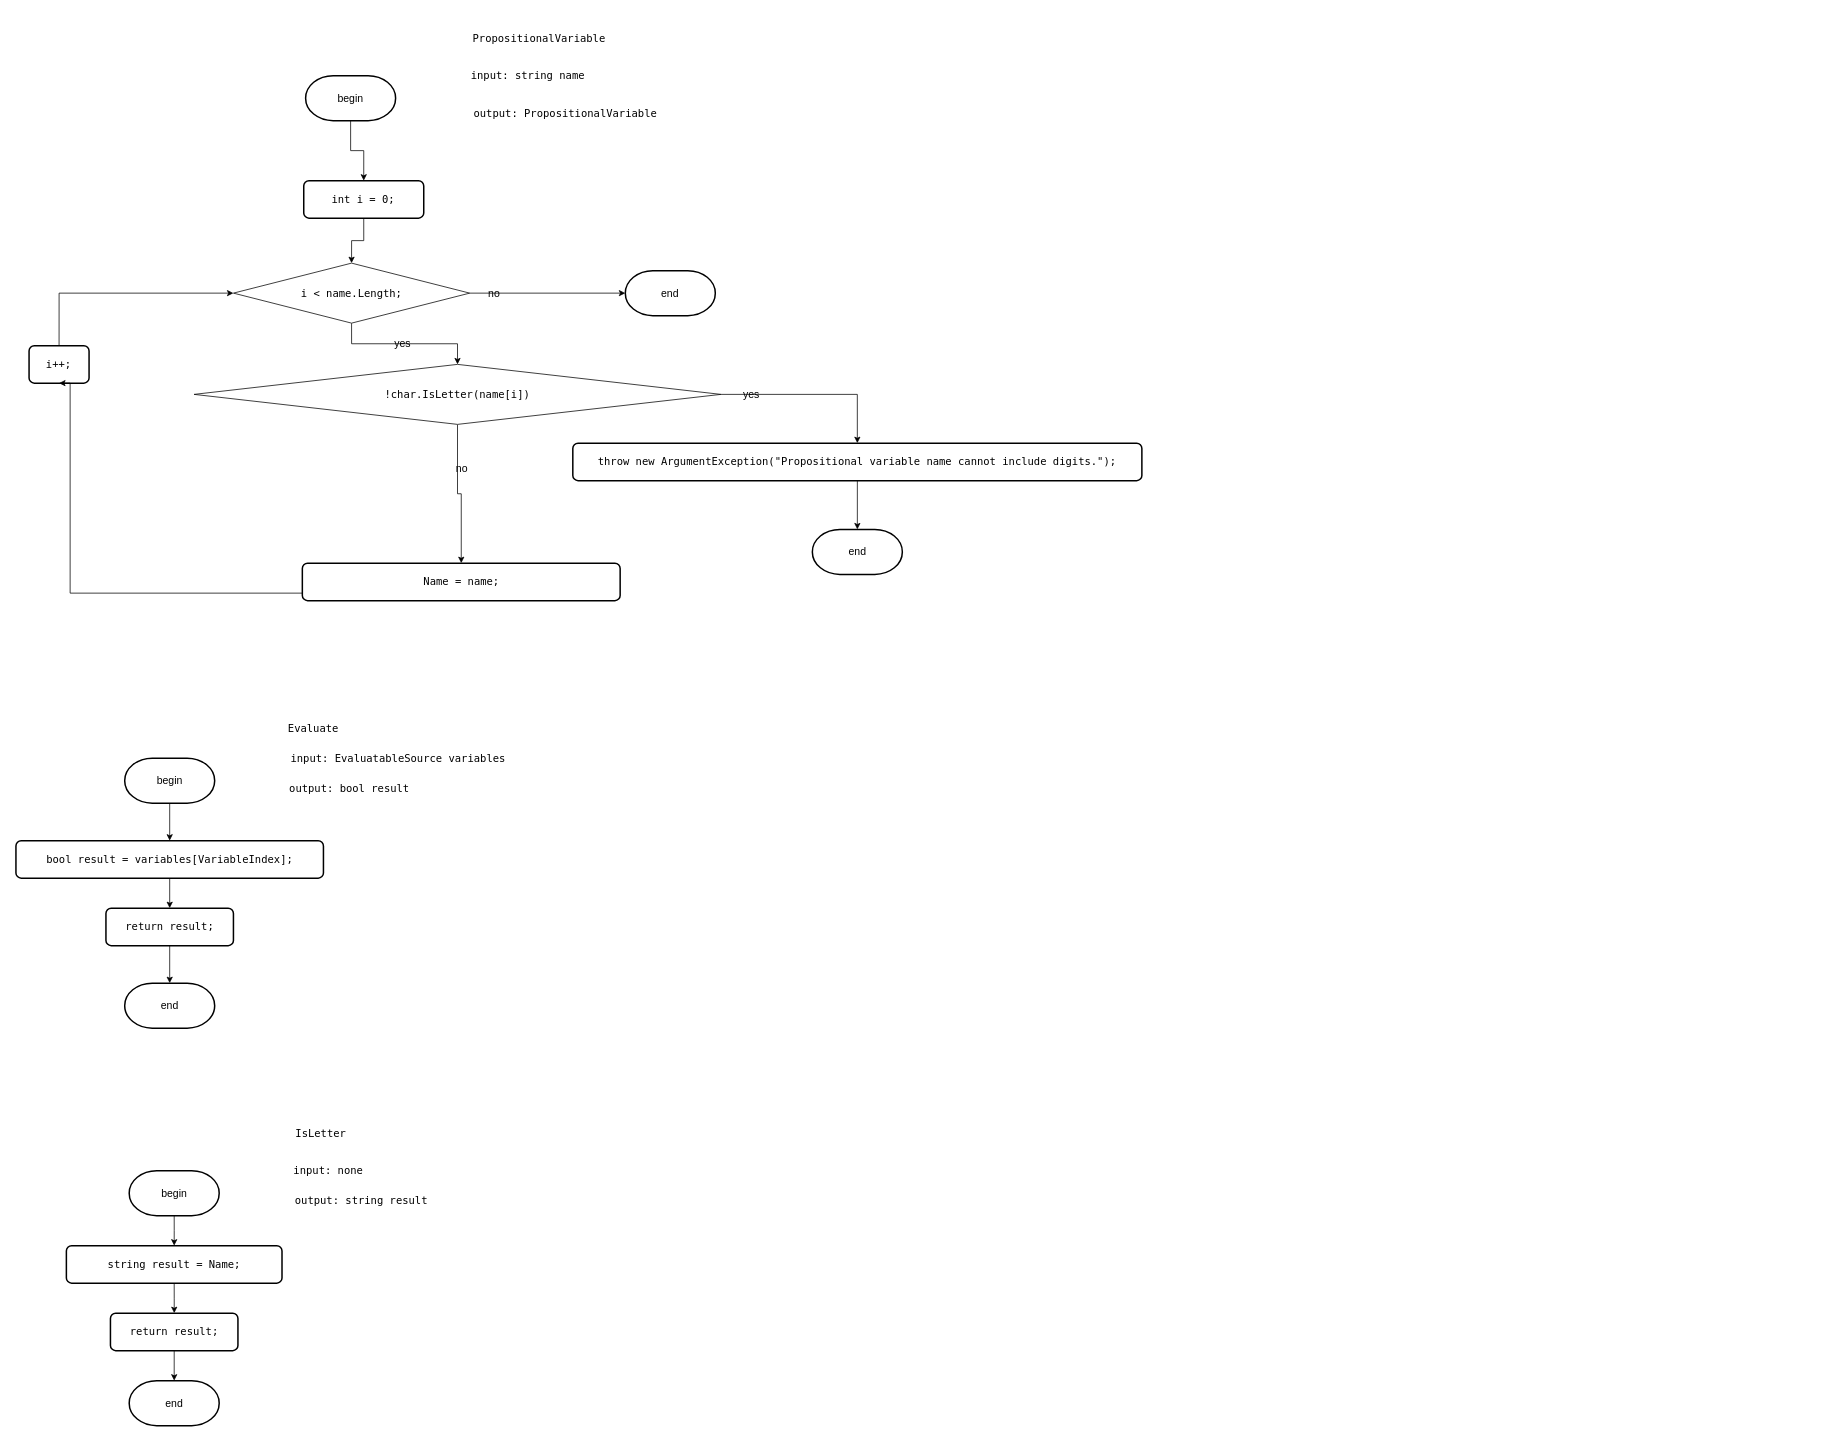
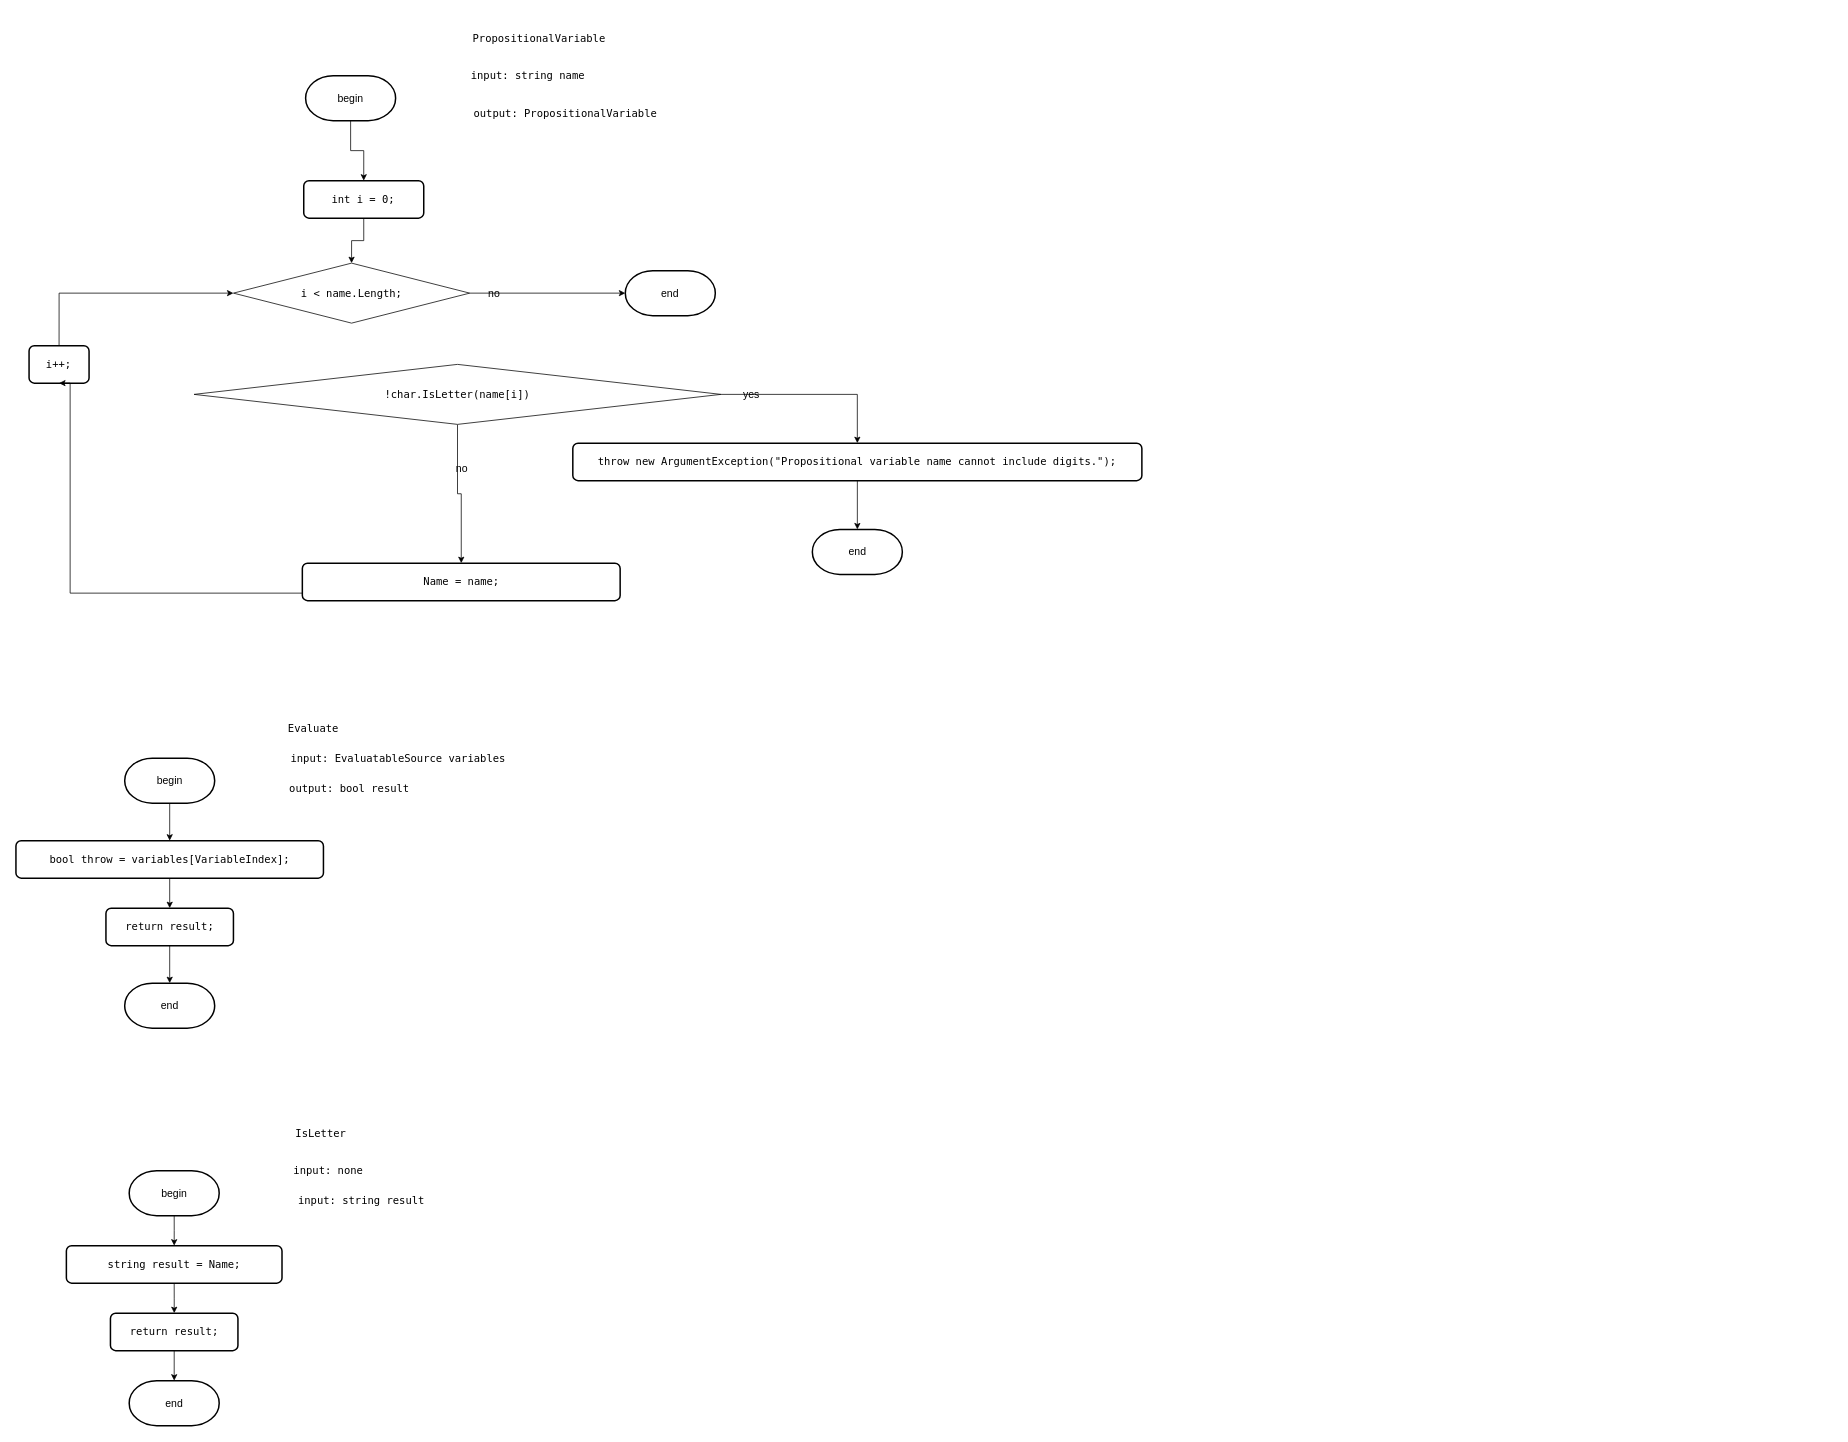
edge "i < name.Length;" -> "!char.IsLetter(name[i])": removed, label "yes"
node "bool result = variables[VariableIndex];": label "bool result = variables[VariableIndex];" -> "bool throw = variables[VariableIndex];"
node "output: string result": label "output: string result" -> "input: string result"
